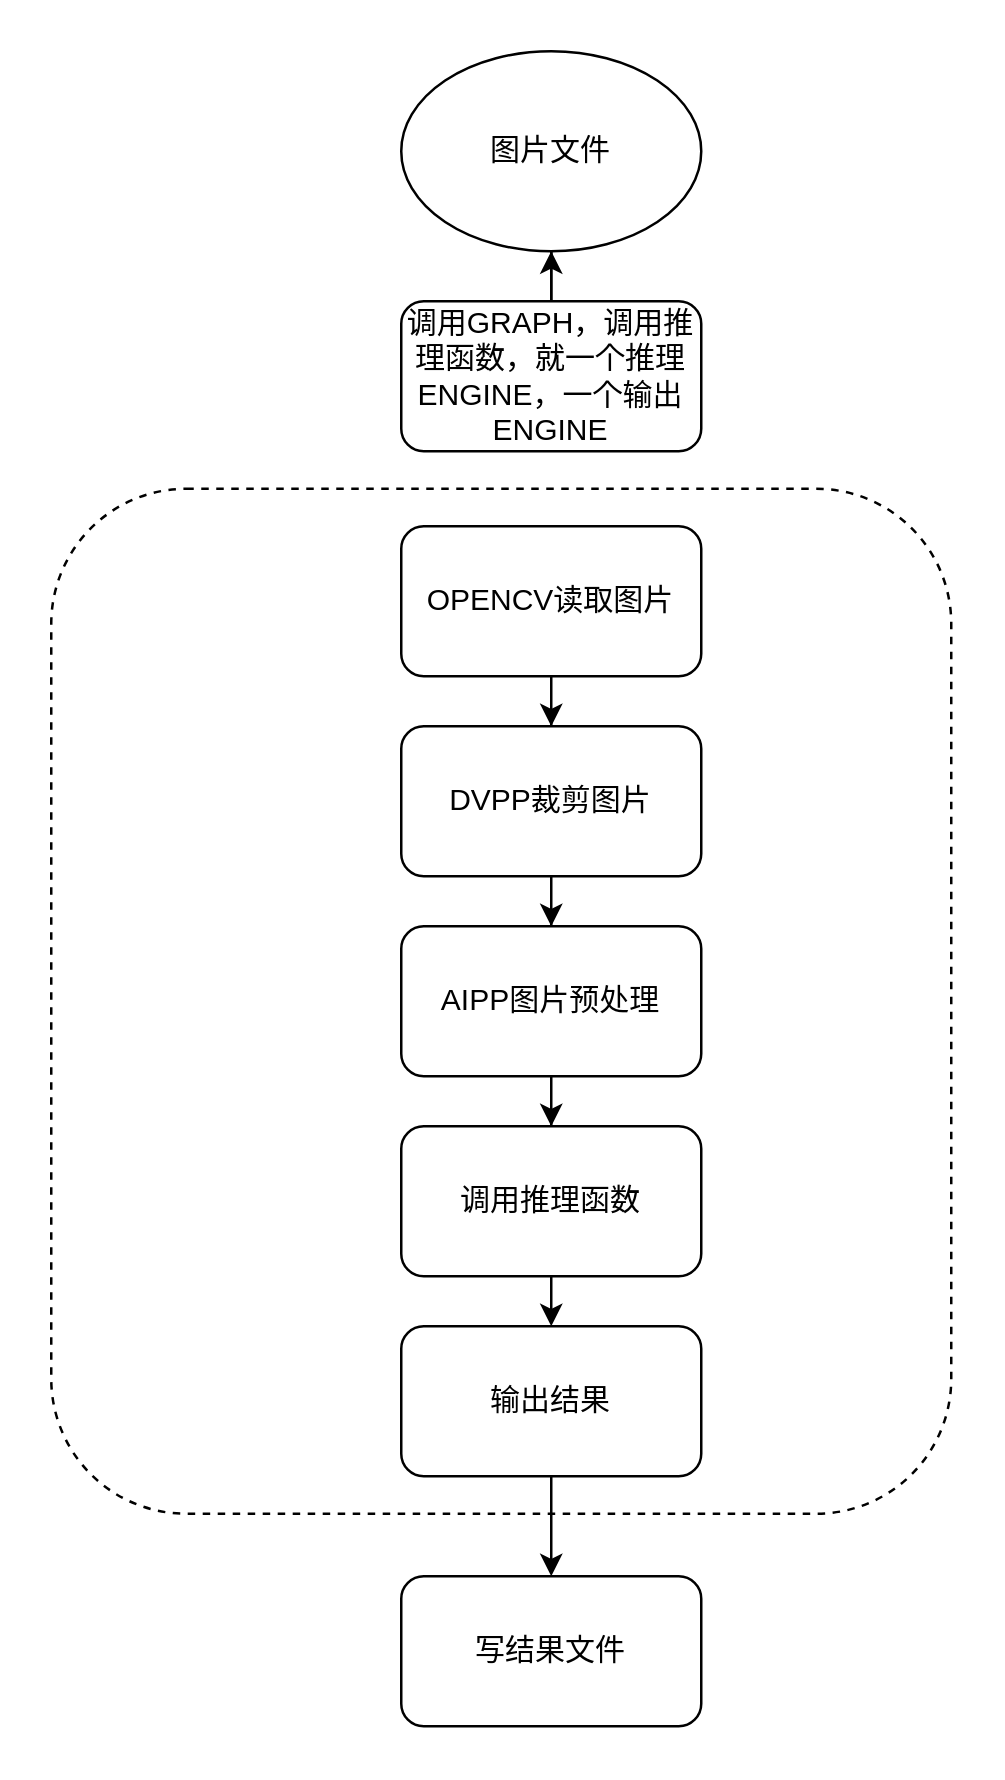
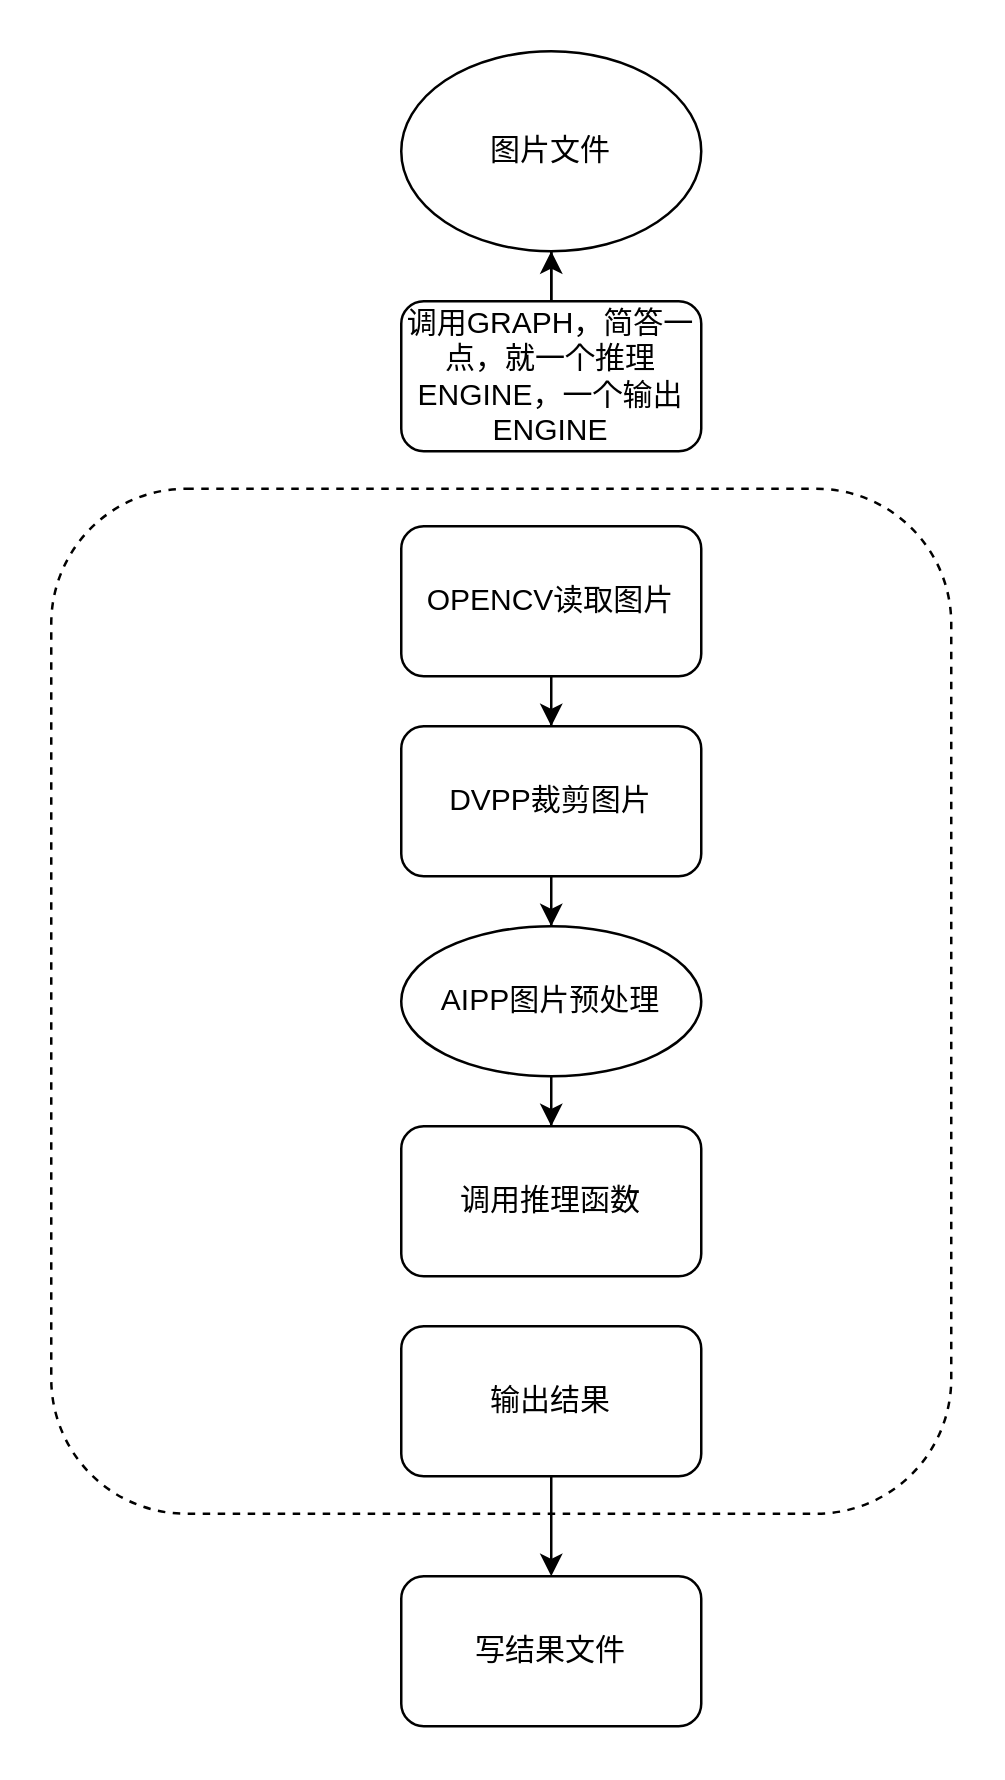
node "调用GRAPH，调用推理函数，就一个推理ENGINE，一个输出ENGINE": label "调用GRAPH，调用推理函数，就一个推理ENGINE，一个输出ENGINE" -> "调用GRAPH，简答一点，就一个推理ENGINE，一个输出ENGINE"
node "AIPP图片预处理": shape rounded rectangle -> ellipse
edge "调用推理函数" -> "输出结果": removed
